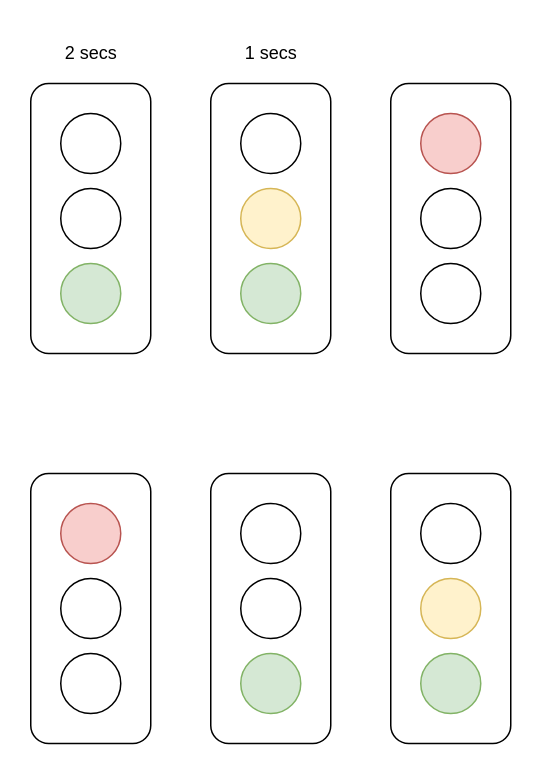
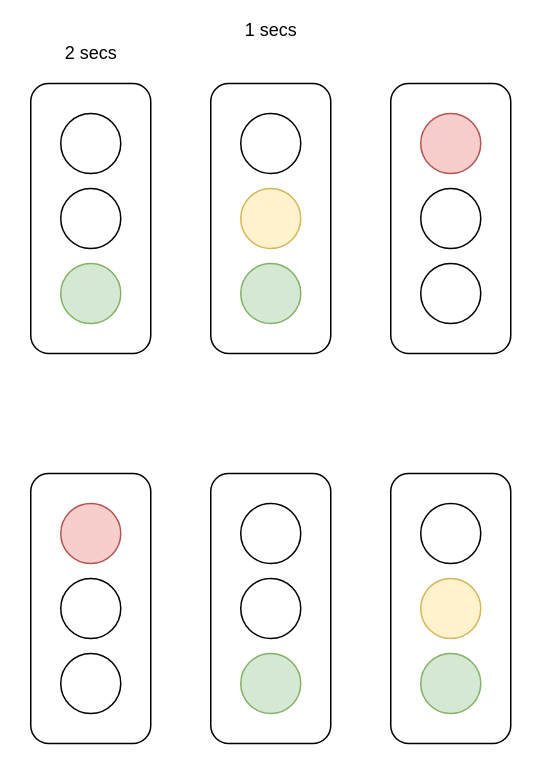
node "1 secs": moved (271, 53) -> (271, 31)
